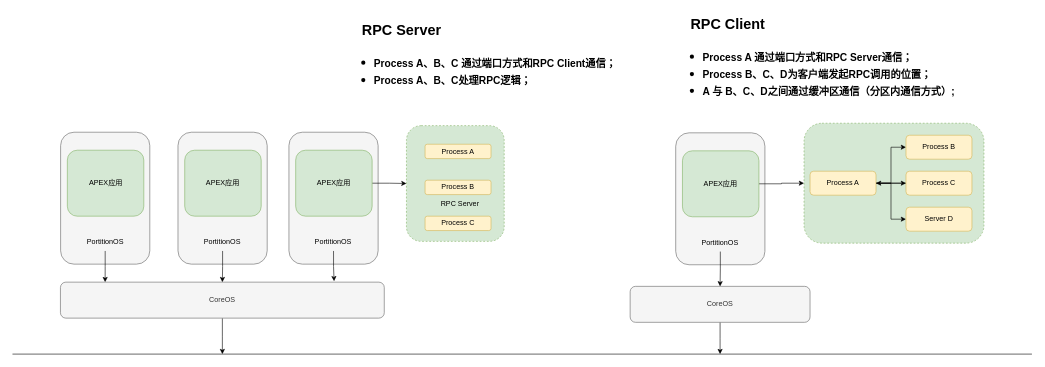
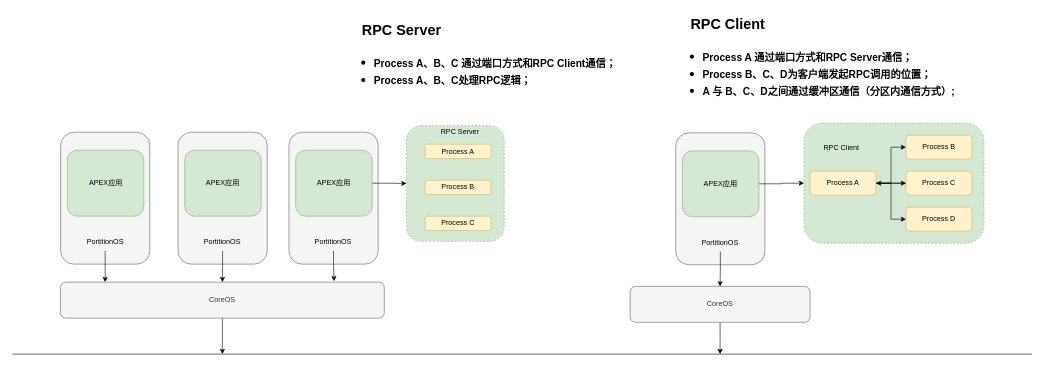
node "RPC Client": added
node "RPC Server": moved (460, 203) -> (460, 131)
node "Server D": label "Server D" -> "Process D"
